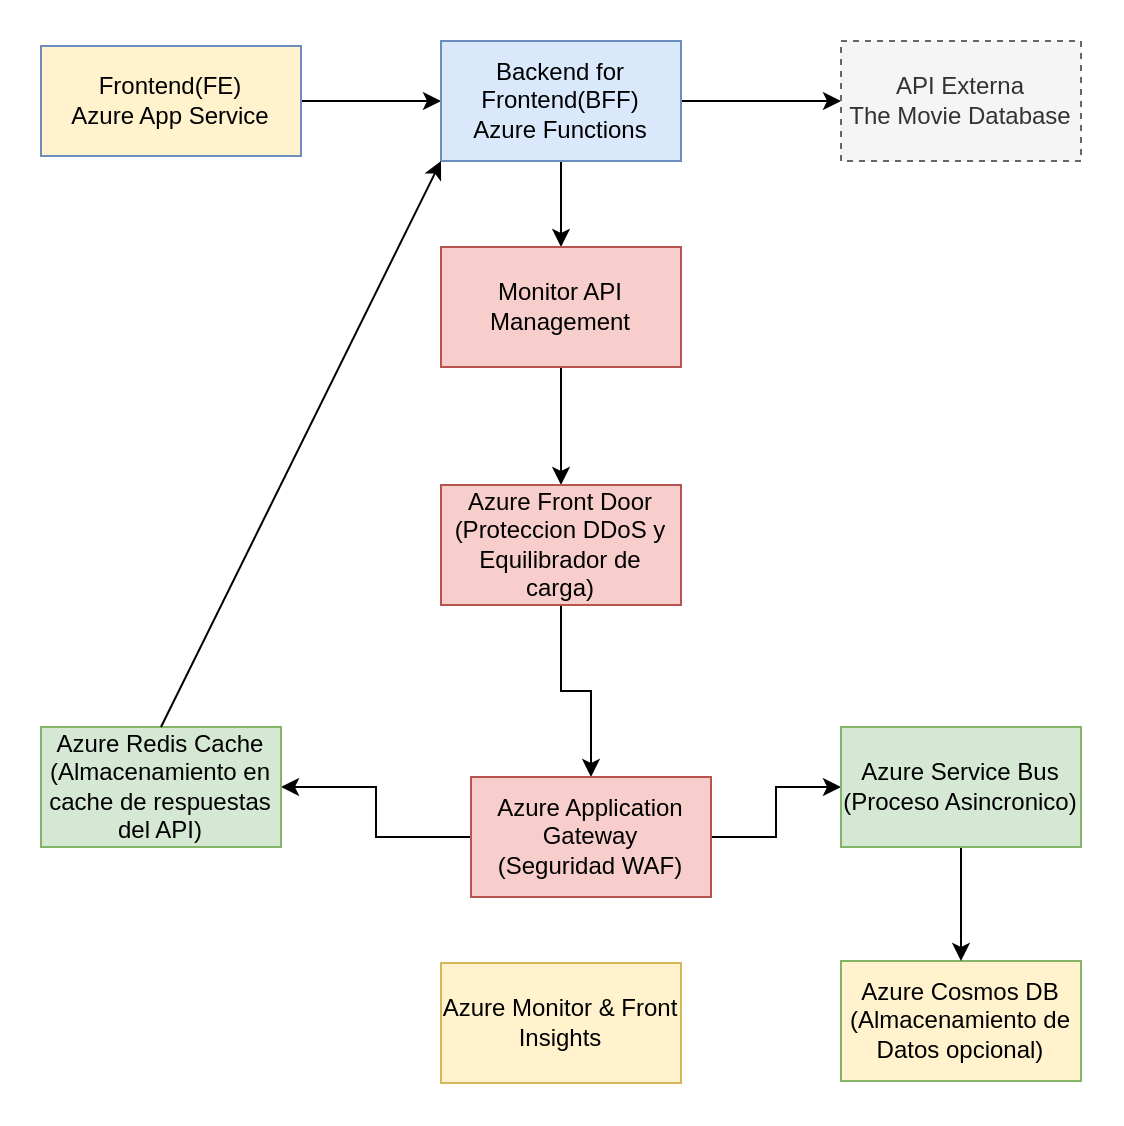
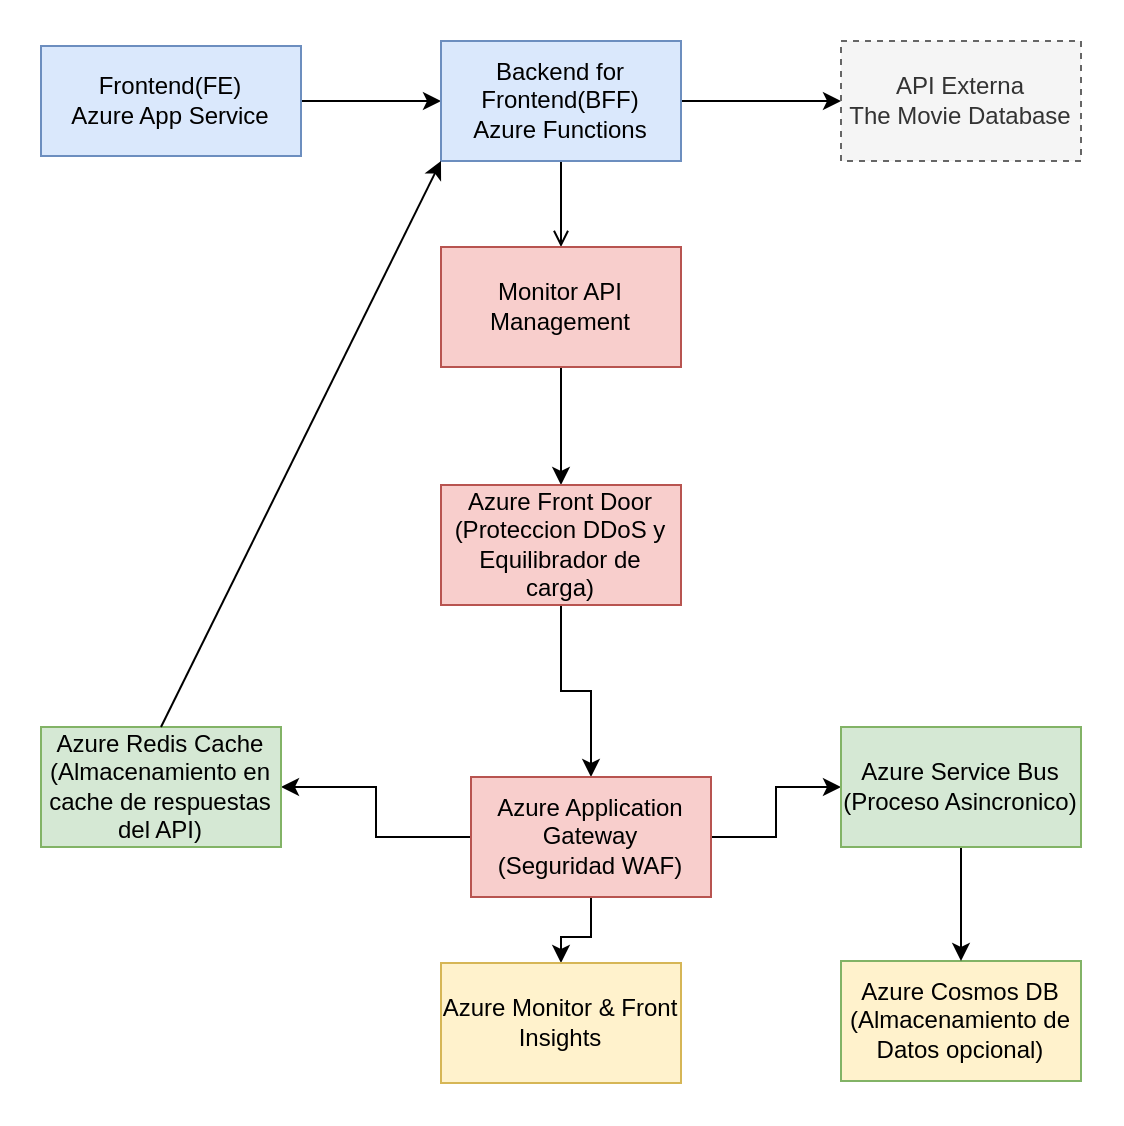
node "Frontend(FE) Azure App Service": fillcolor #fff2cc -> #dae8fc
edge "Backend for Frontend(BFF) Azure Functions" -> "Monitor API Management": arrowhead classic -> open
edge "Azure Application Gateway (Seguridad WAF)" -> "Azure Monitor & Front Insights": added
